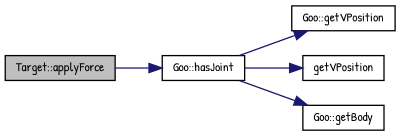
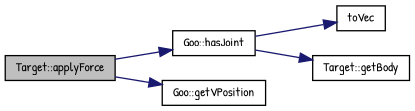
edge "Goo::hasJoint" -> "Goo::getVPosition": now "Target::applyForce" -> "Goo::getVPosition"
node "getVPosition": label "getVPosition" -> "toVec"
node "Goo::getBody": label "Goo::getBody" -> "Target::getBody"
